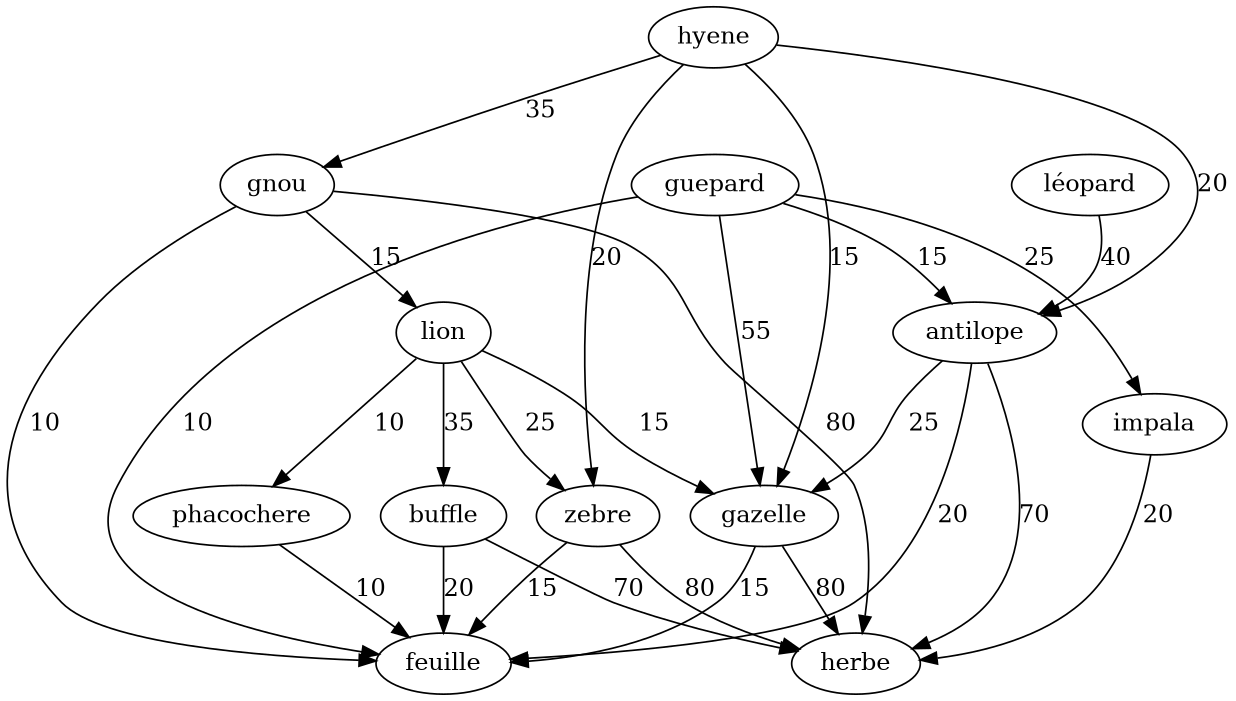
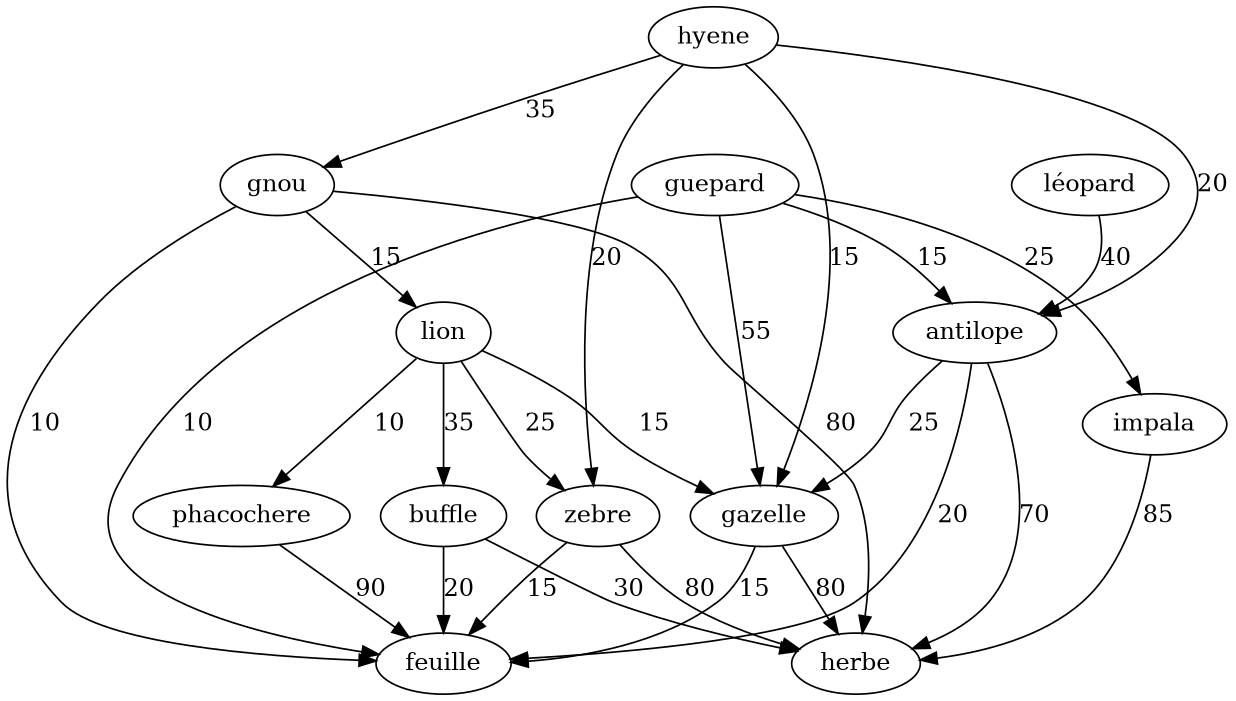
edge "impala" -> "herbe": label "20" -> "85"
edge "phacochere" -> "feuille": label "10" -> "90"
edge "buffle" -> "herbe": label "70" -> "30"
